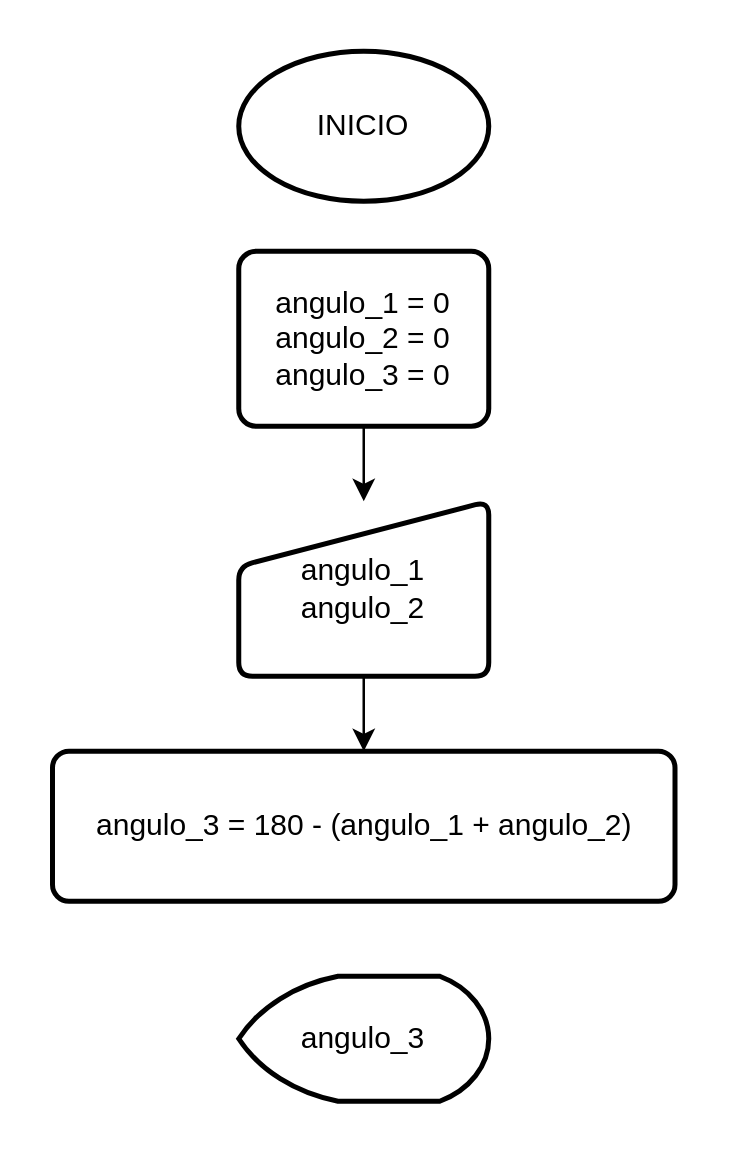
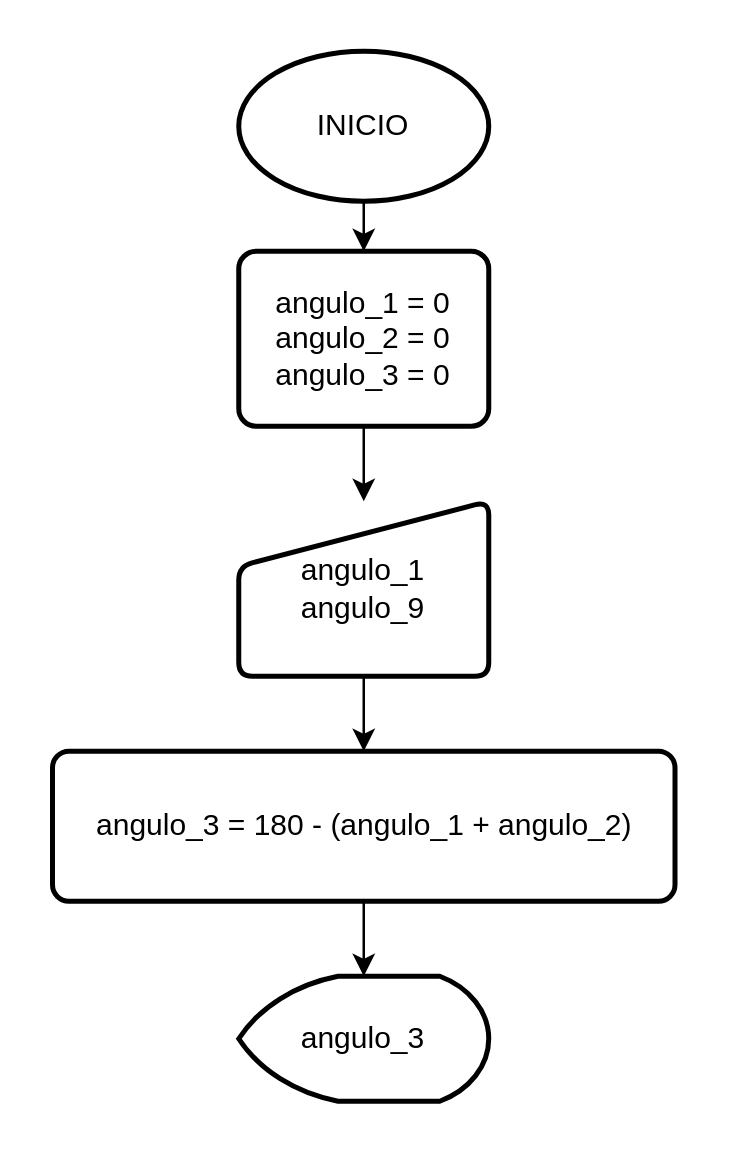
edge "INICIO" -> "angulo_1 = 0 angulo_2 = 0 angulo_3 = 0": added
node "angulo_1 angulo_2": label "angulo_1 angulo_2" -> "angulo_1 angulo_9"
edge "angulo_3 = 180 - (angulo_1 + angulo_2)" -> "angulo_3": added
